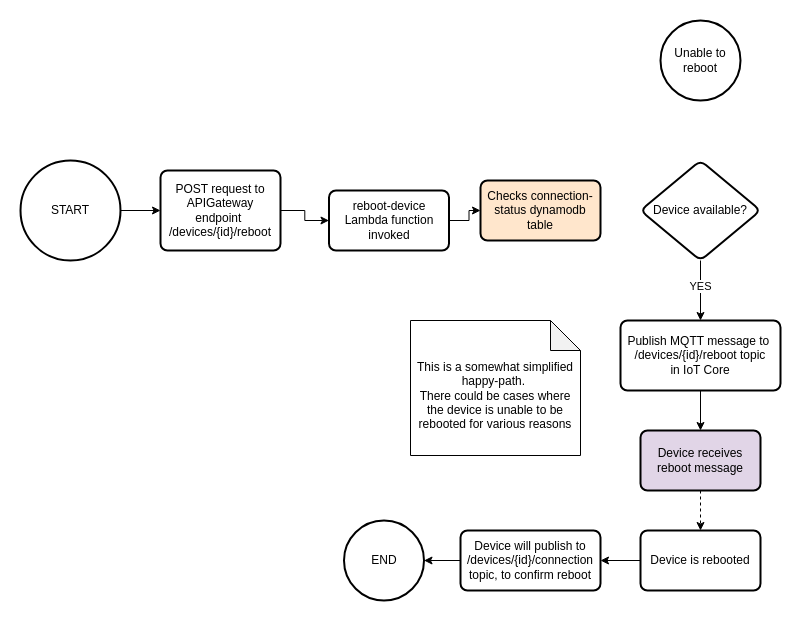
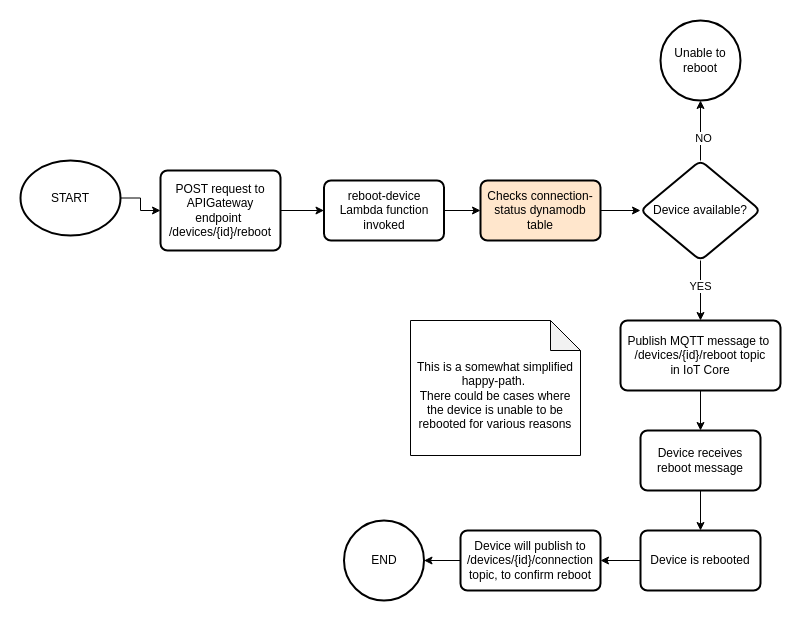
edge "Device available?" -> "Unable to reboot": added, label "NO"
node "START": size 100x100 -> 100x75
edge "Checks connection-status dynamodb table" -> "Device available?": added
node "reboot-device Lambda function invoked": moved (389, 221) -> (384, 211)
node "Device receives reboot message": fillcolor #e1d5e7 -> #ffffff
edge "Device receives reboot message" -> "Device is rebooted": style dashed -> solid
